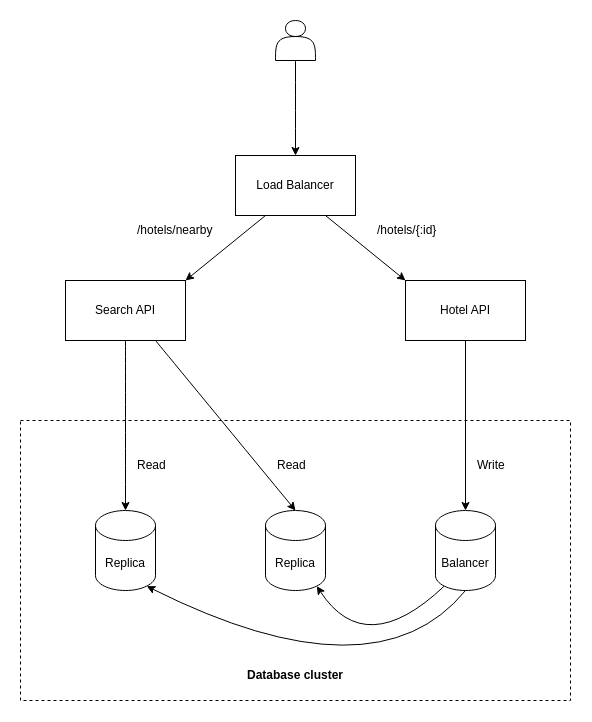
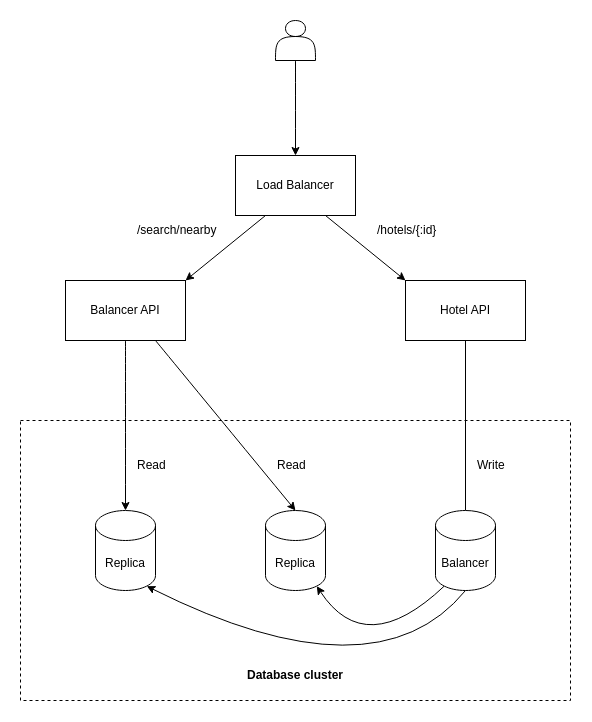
node "/hotels/nearby": label "/hotels/nearby" -> "/search/nearby"
node "Search API": label "Search API" -> "Balancer API"
edge "Hotel API" -> "Balancer": arrowhead classic -> none
